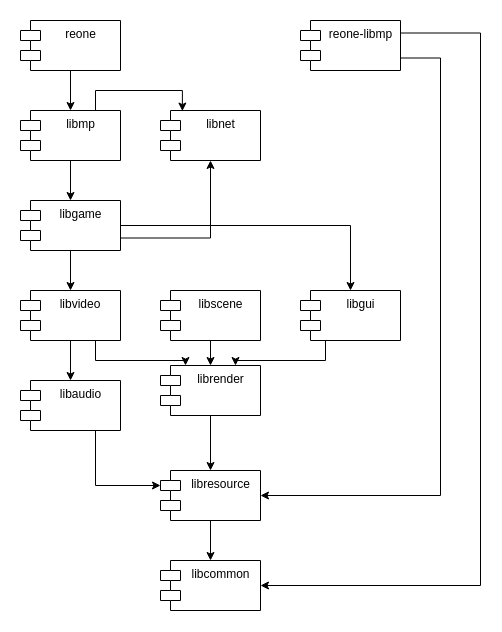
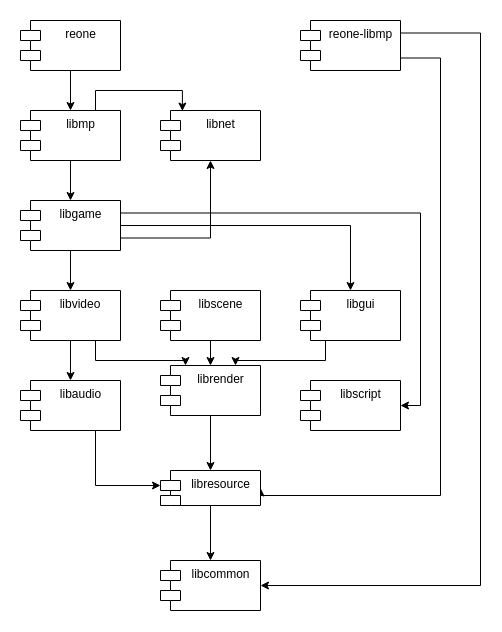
edge "libgame" -> "libscript": added
node "libscript": added
node "libresource": size 100x50 -> 100x35
